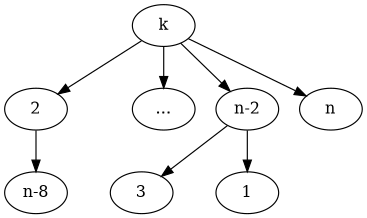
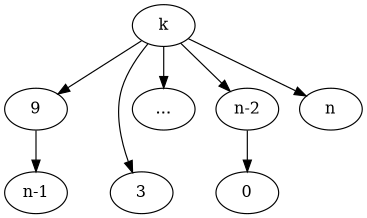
node "2": label "2" -> "9"
edge "n-2" -> "3": now "k" -> "3"
node "n-8": label "n-8" -> "n-1"
node "1": label "1" -> "0"
